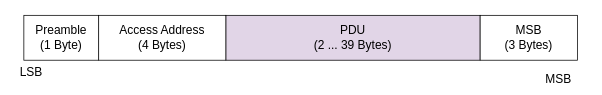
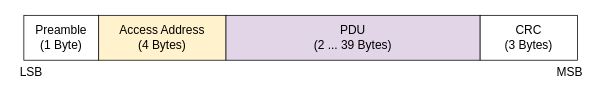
node "Access Address (4 Bytes)": fillcolor #ffffff -> #fff2cc
node "MSB (3 Bytes)": label "MSB (3 Bytes)" -> "CRC (3 Bytes)"
node "MSB": moved (559, 79) -> (570, 72)
